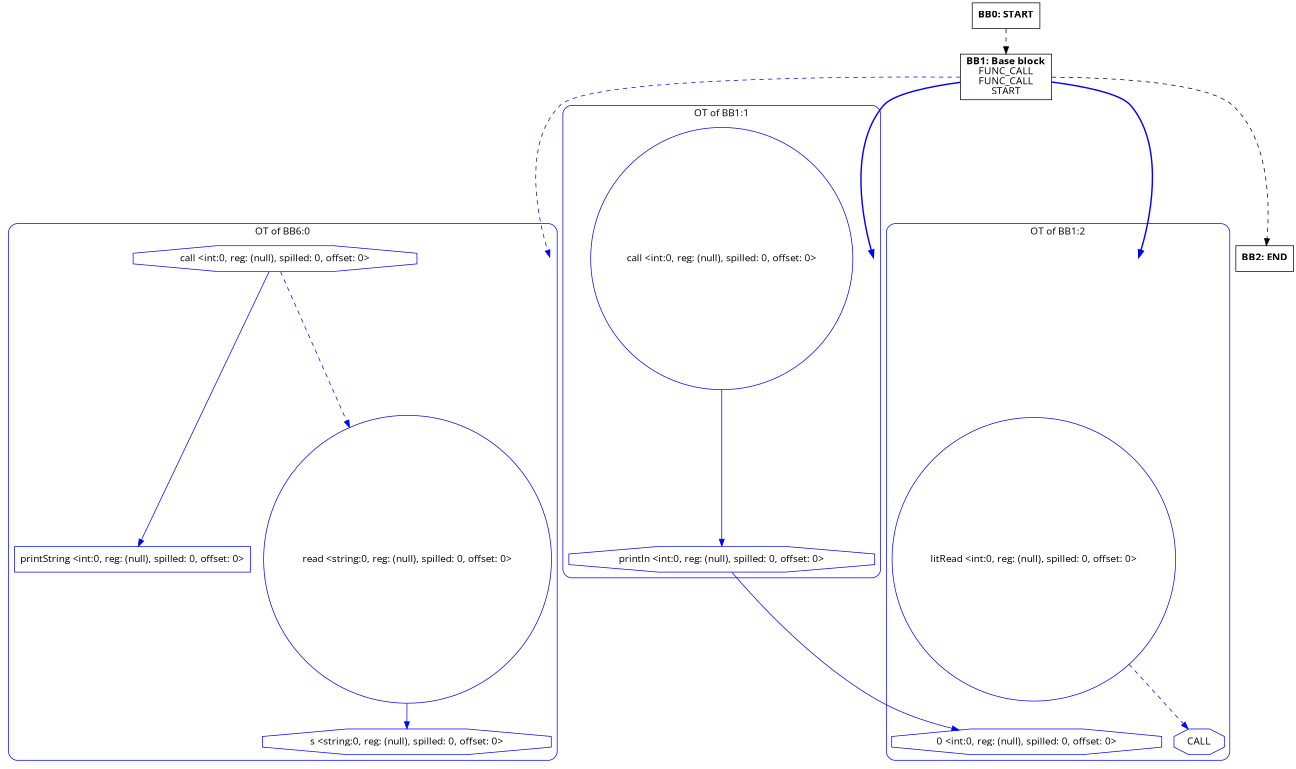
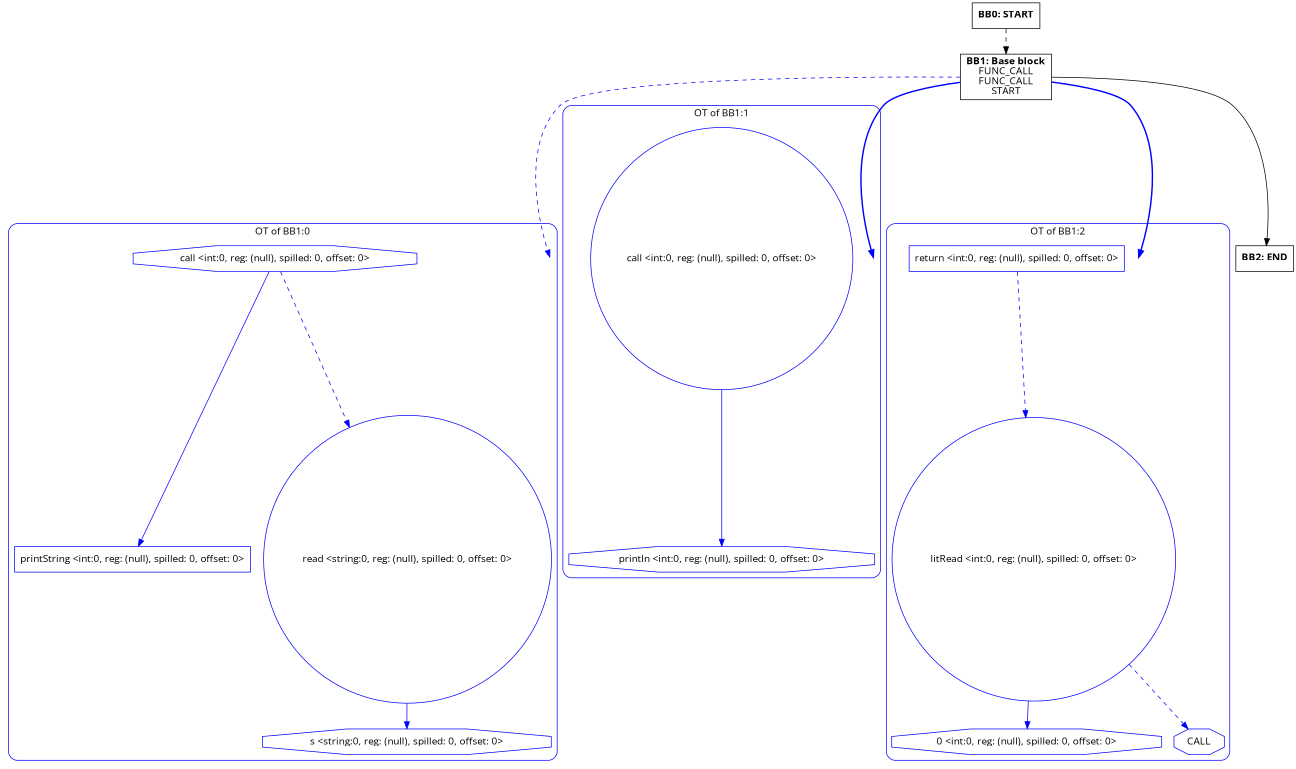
edge "BB1: Base block" -> "BB2: END": style dashed -> solid
cluster "OT of BB6:0": label "OT of BB6:0" -> "OT of BB1:0"
node "return <int:0, reg: (null), spilled: 0, offset: 0>": added
edge "println <int:0, reg: (null), spilled: 0, offset: 0>" -> "0 <int:0, reg: (null), spilled: 0, offset: 0>": now "litRead <int:0, reg: (null), spilled: 0, offset: 0>" -> "0 <int:0, reg: (null), spilled: 0, offset: 0>"
